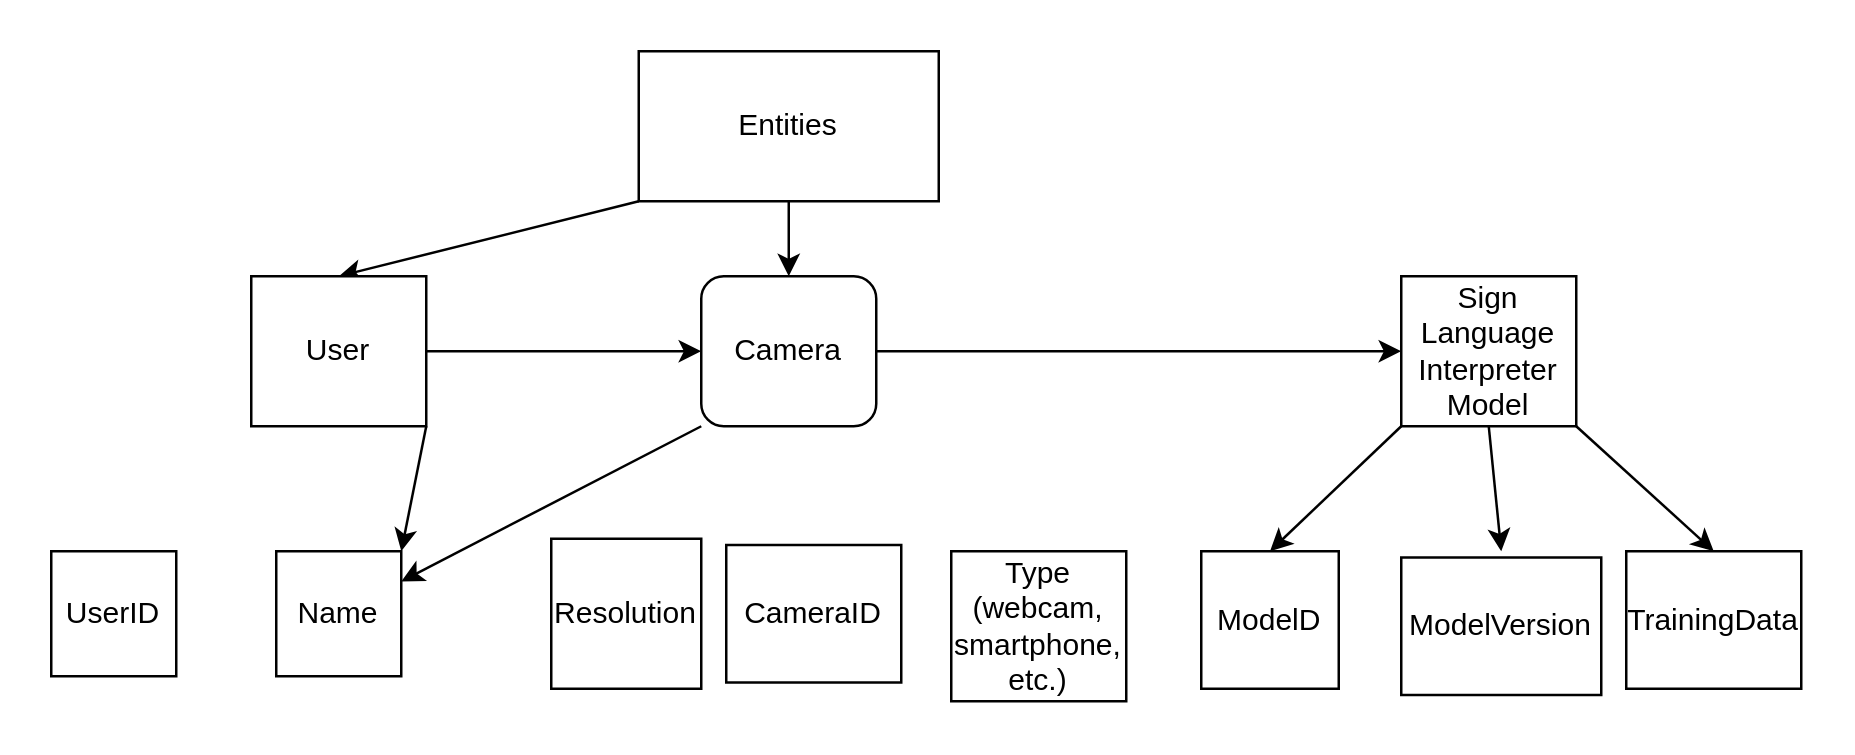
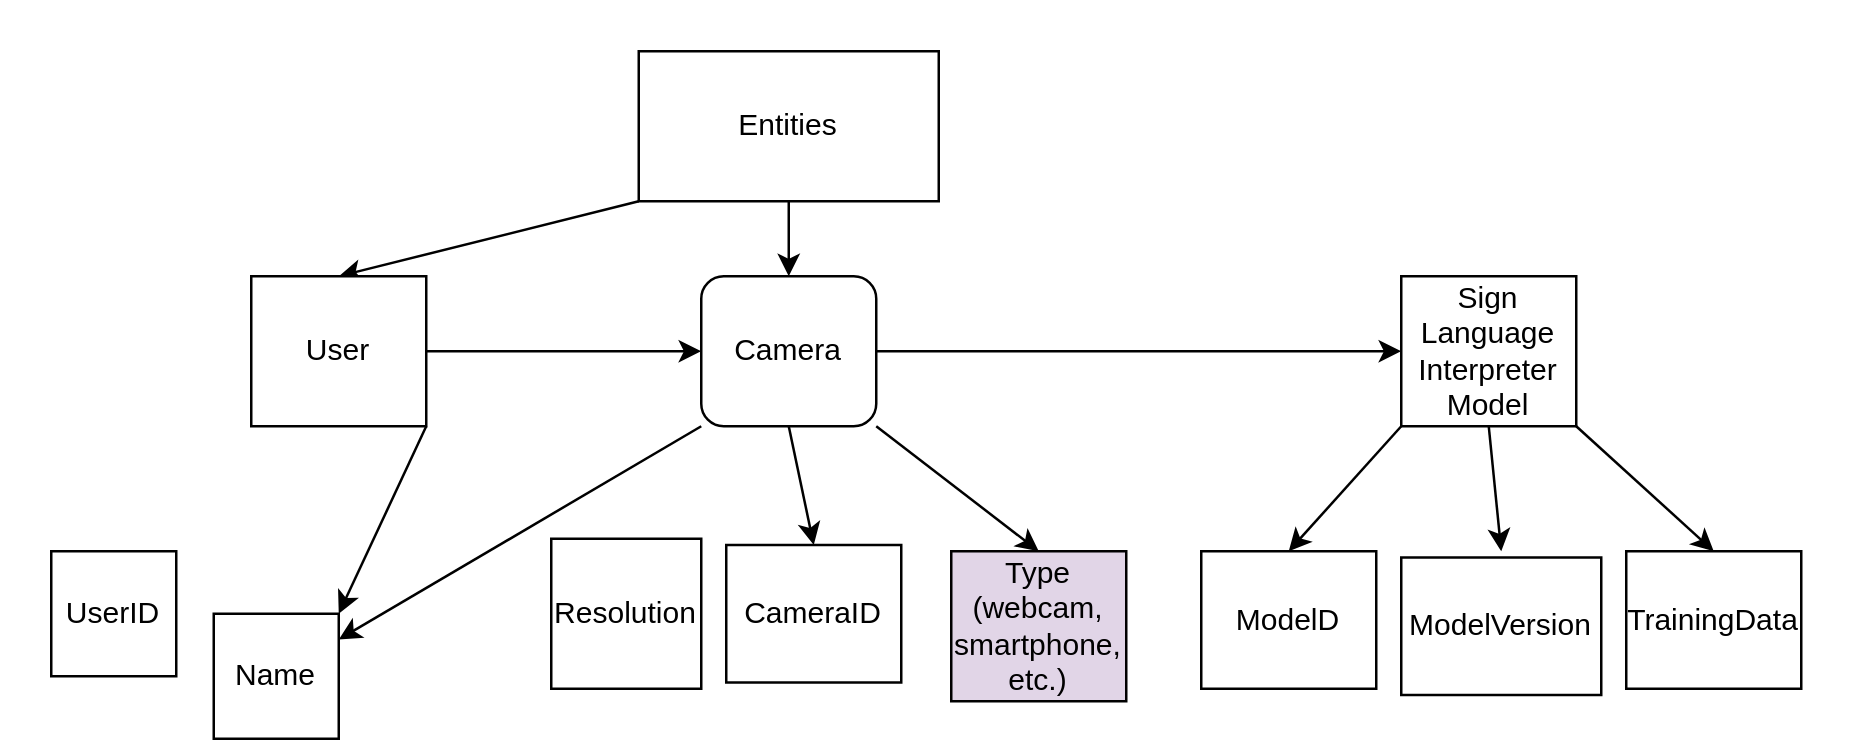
edge "Camera" -> "CameraID": added
edge "Camera" -> "Type (webcam, smartphone, etc.)": added
node "Name": moved (339, 614) -> (276, 676)
node "ModelD": size 138x138 -> 175x138
node "Type (webcam, smartphone, etc.)": fillcolor #ffffff -> #e1d5e7
